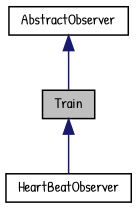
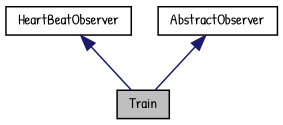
edge "HeartBeatObserver" -> "Train": reversed
